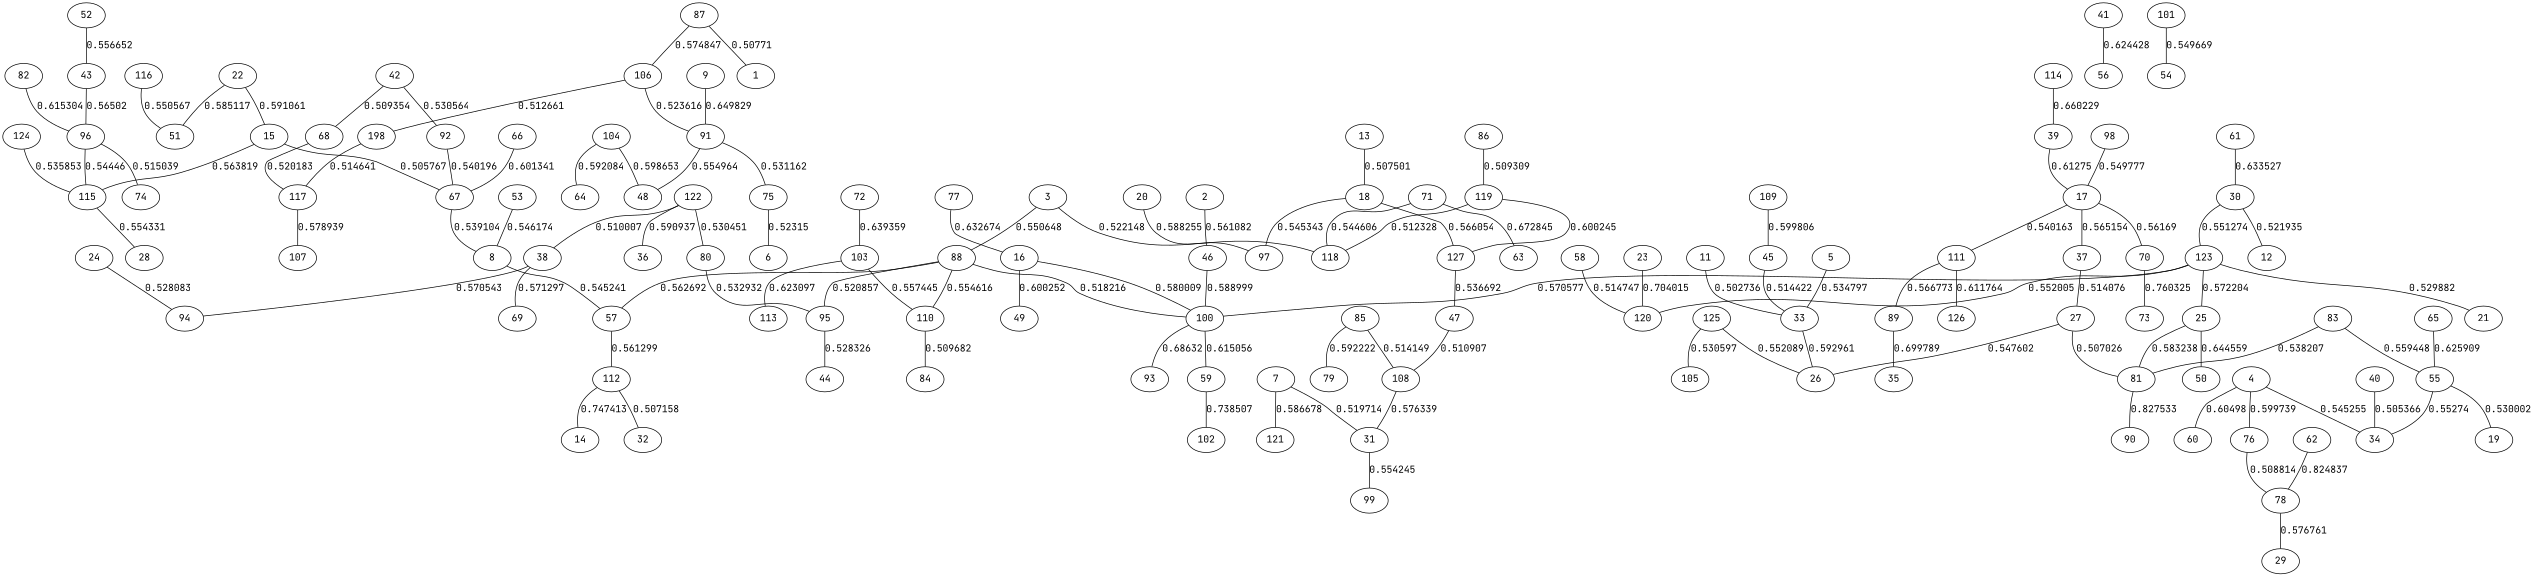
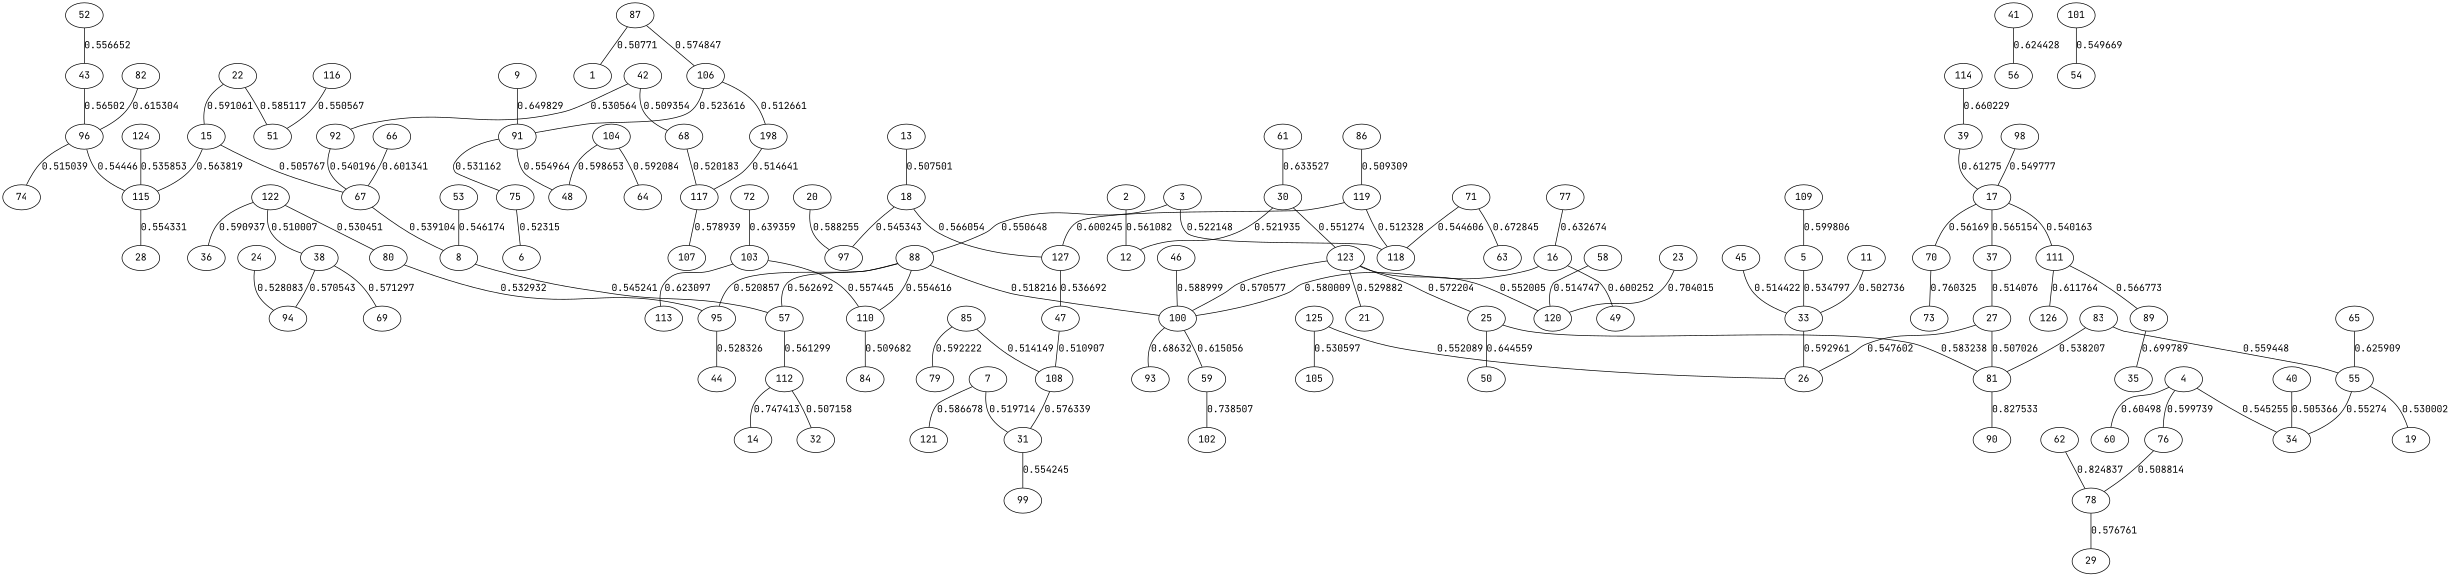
edge "2" -- "46": now "2" -- "12"
edge "109" -- "45": now "109" -- "5"
